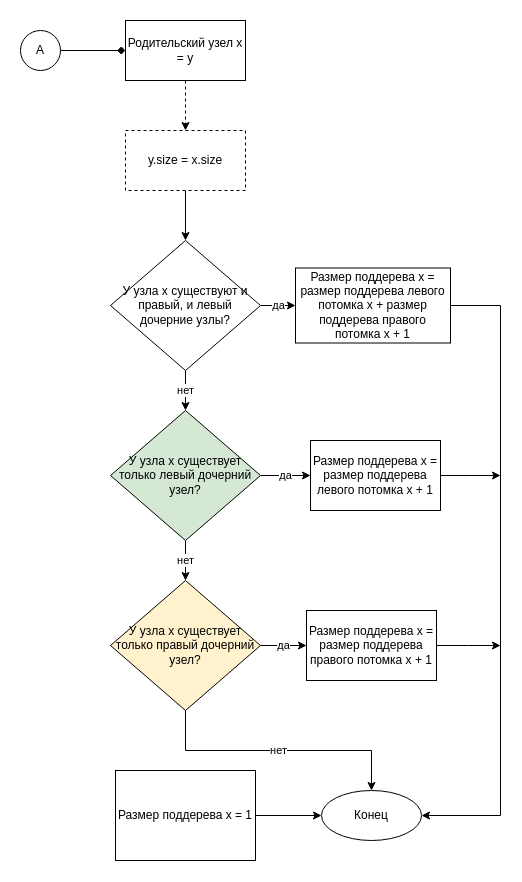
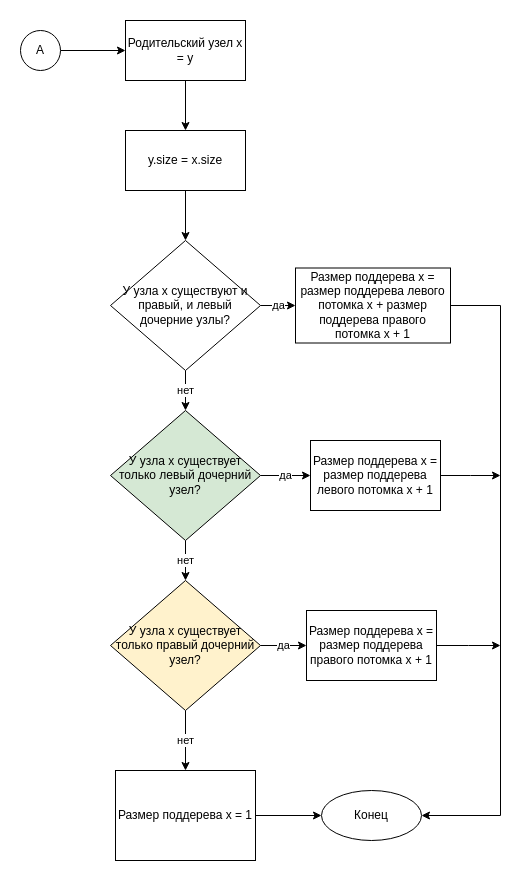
edge "А" -> "Родительский узел х = y": arrowhead diamond -> classic
edge "Родительский узел х = y" -> "y.size = x.size": style dashed -> solid
node "y.size = x.size": style dashed -> solid
edge "У узла х существует только правый дочерний узел?" -> "Конец": now "У узла х существует только правый дочерний узел?" -> "Размер поддерева х = 1"
